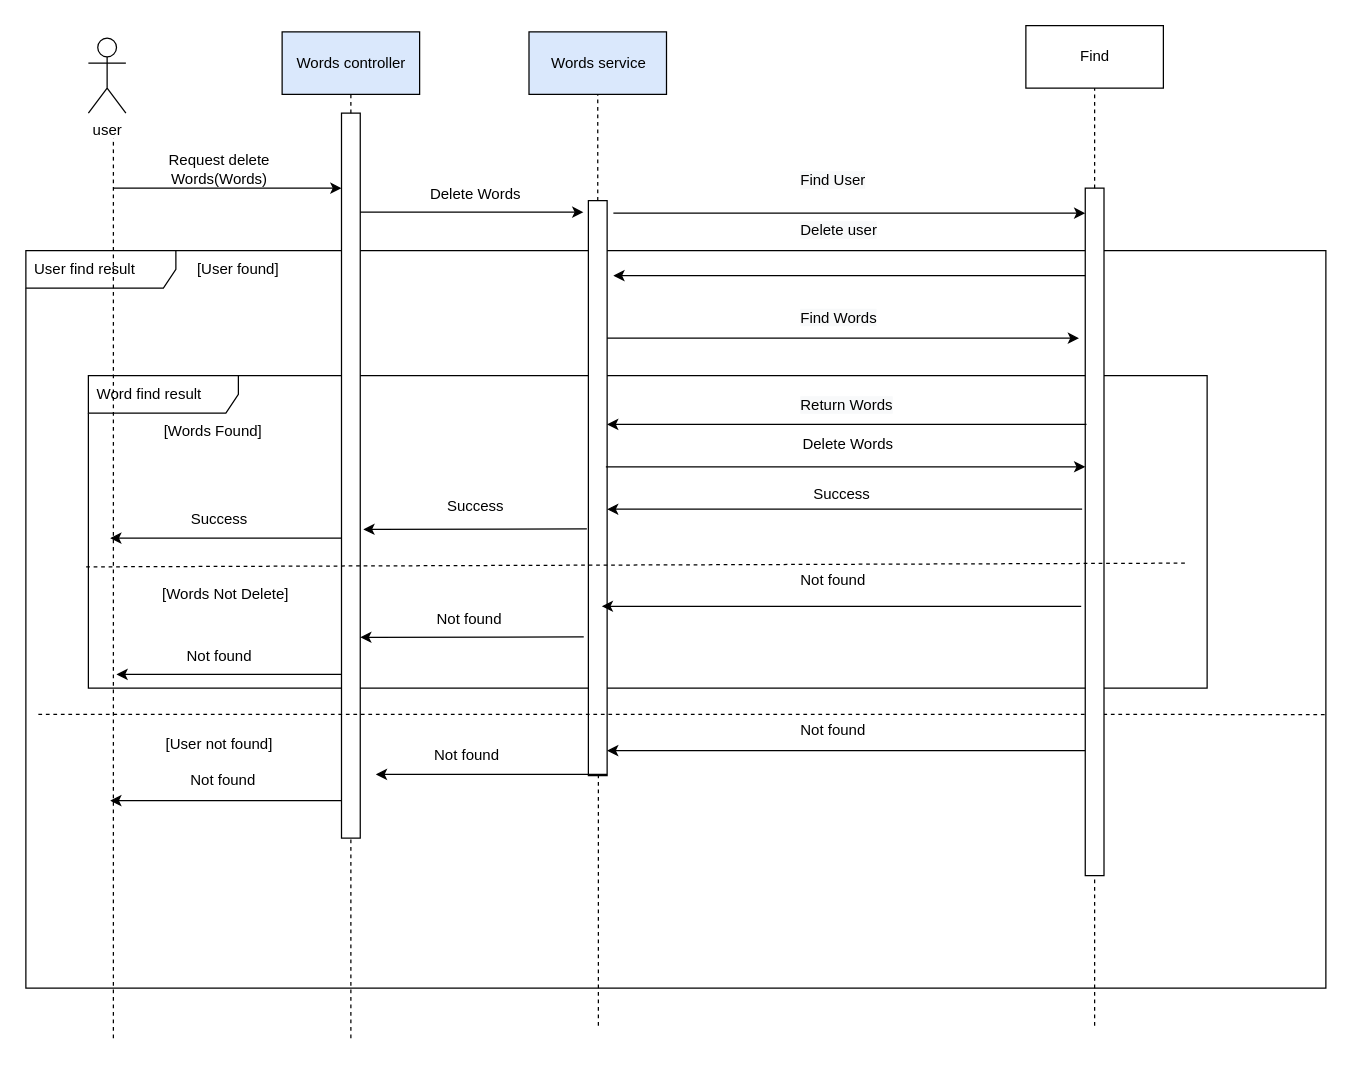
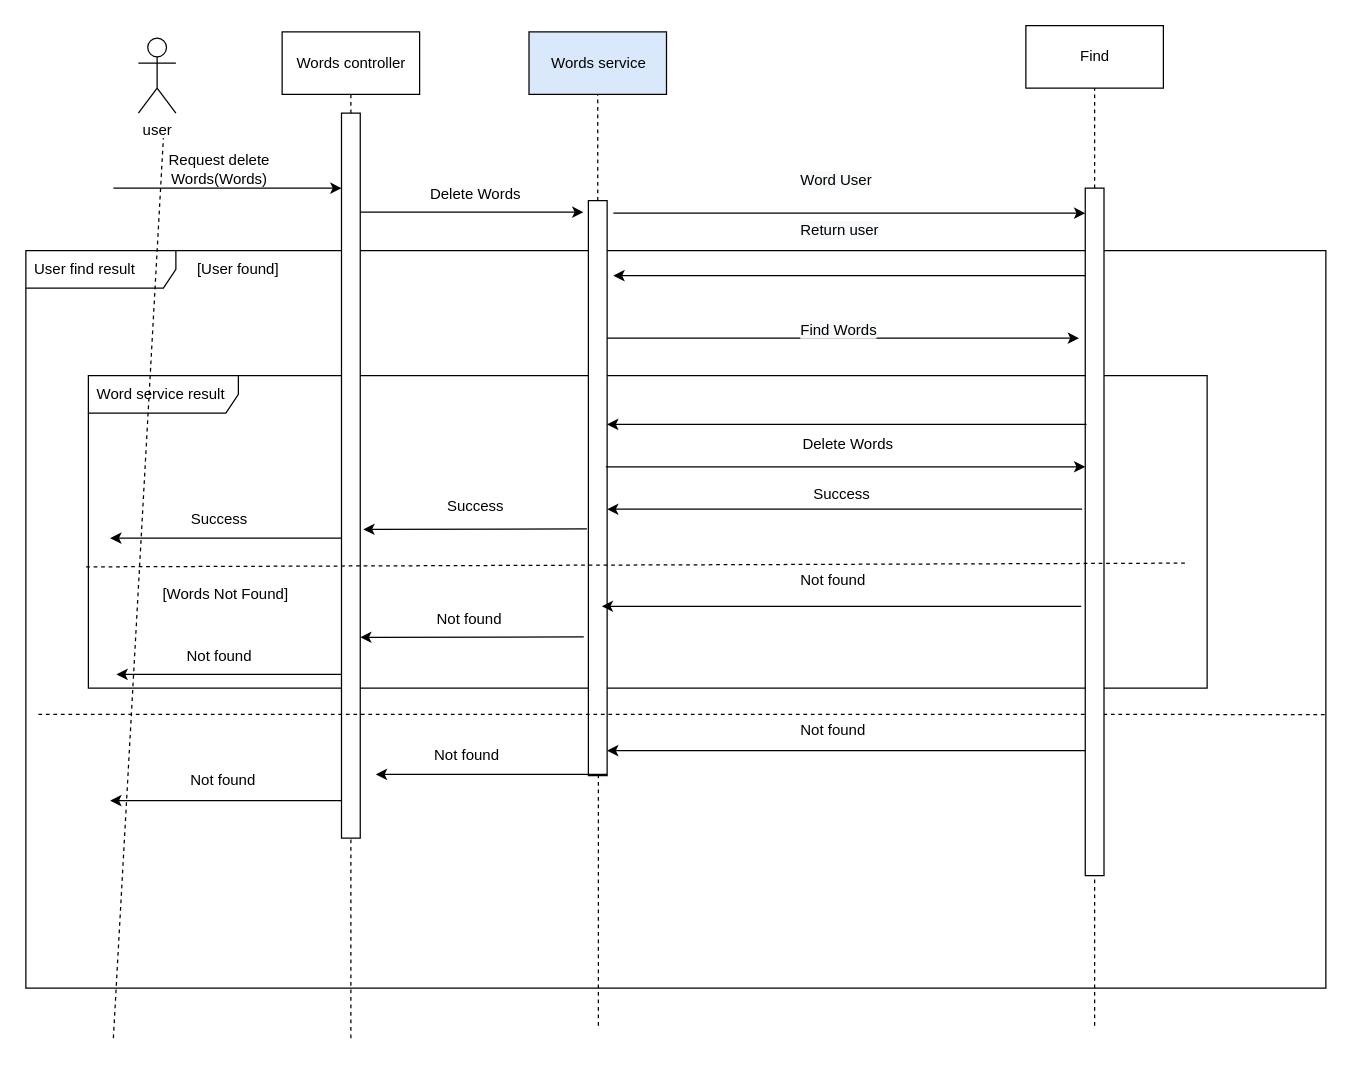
node "Words controller": fillcolor #dae8fc -> #ffffff
node "user": moved (107, 76) -> (157, 76)
node "Find User": label "Find User" -> "Word User"
node "Delete user": label "Delete user" -> "Return user"
node "Find Words": moved (848, 319) -> (848, 332)
node "Word find result": label "Word find result" -> "Word service result"
node "Return Words": removed
node "[Words Found]": removed
node "[Words Not Delete]": label "[Words Not Delete]" -> "[Words Not Found]"
node "[User not found]": removed
